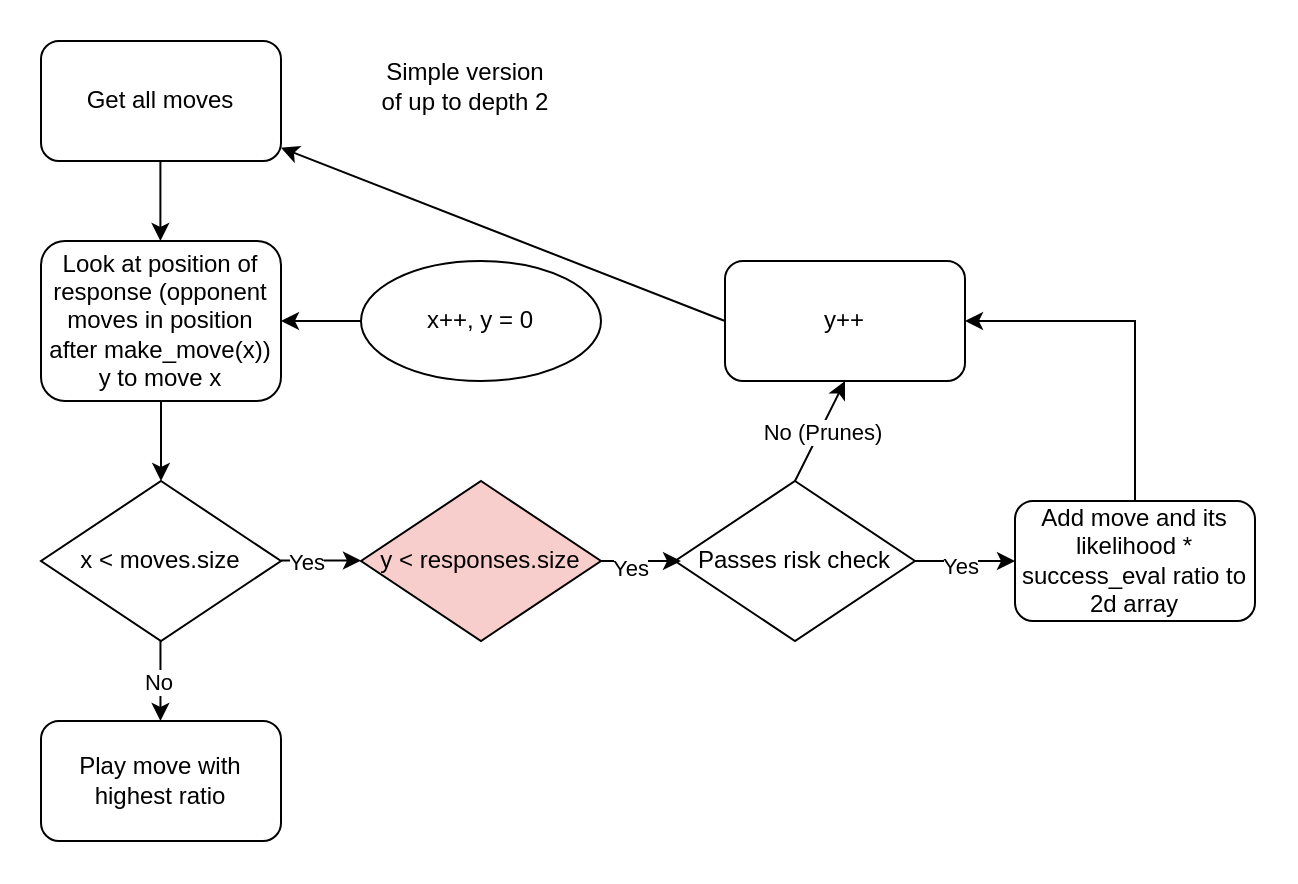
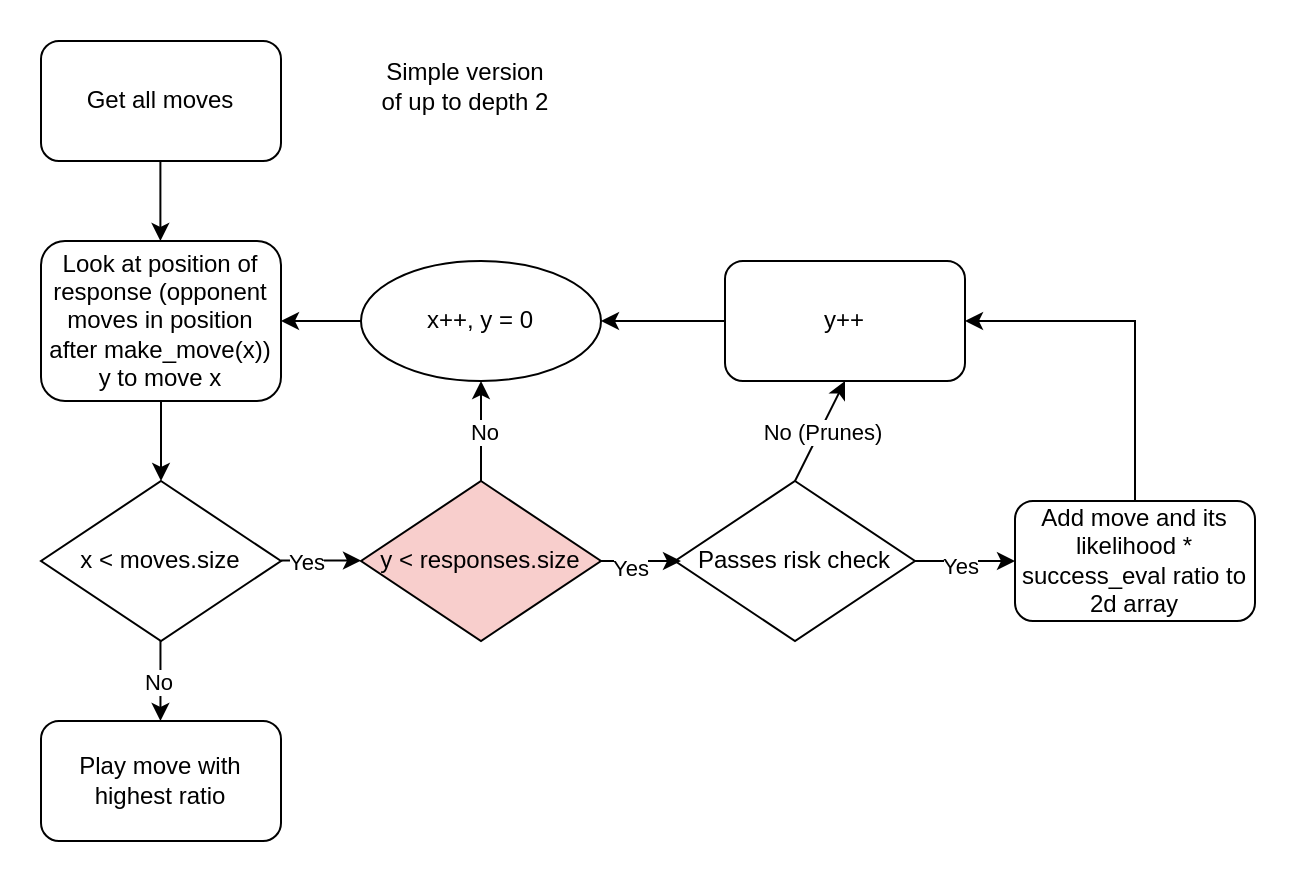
edge "y++" -> "Get all moves": now "y++" -> "x++, y = 0"
edge "y < responses.size" -> "x++, y = 0": added, label "No"
